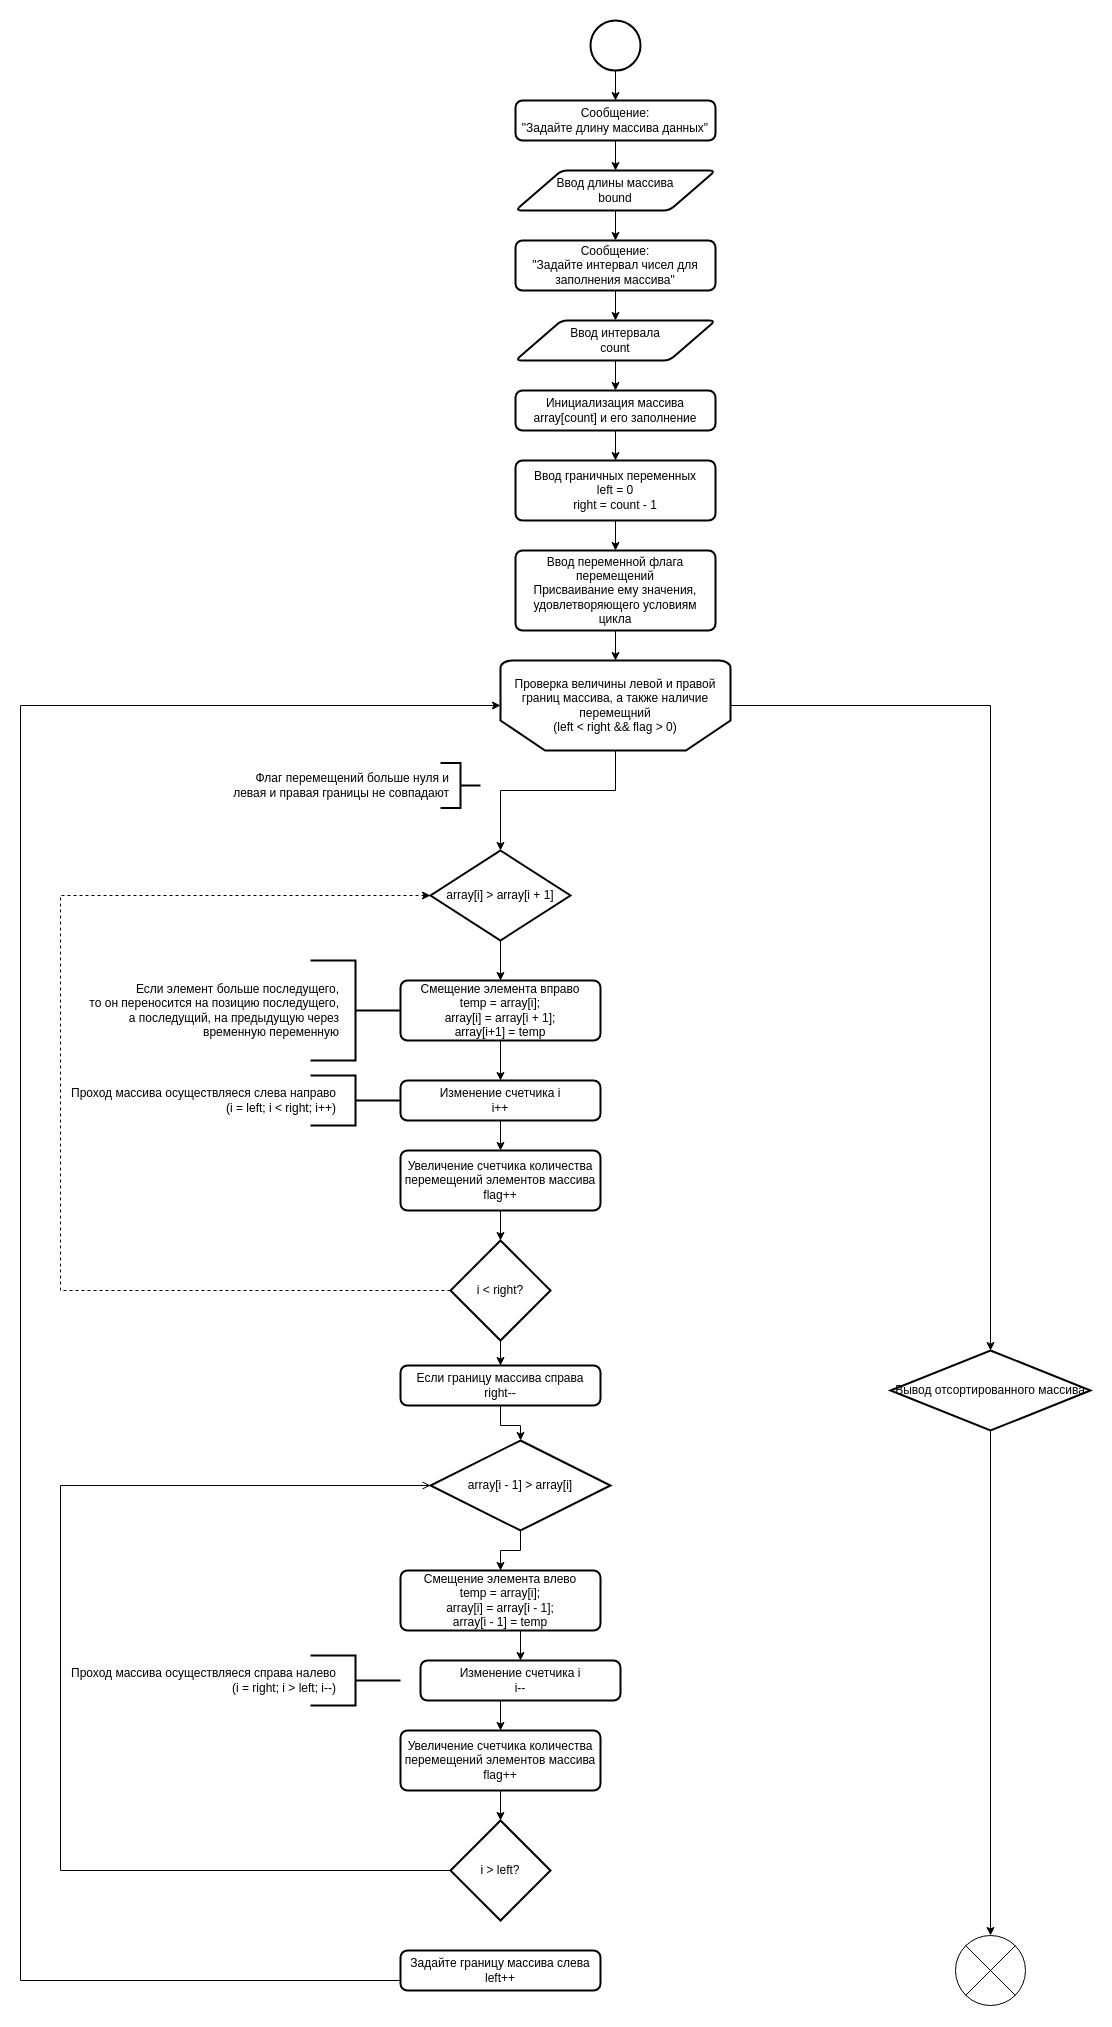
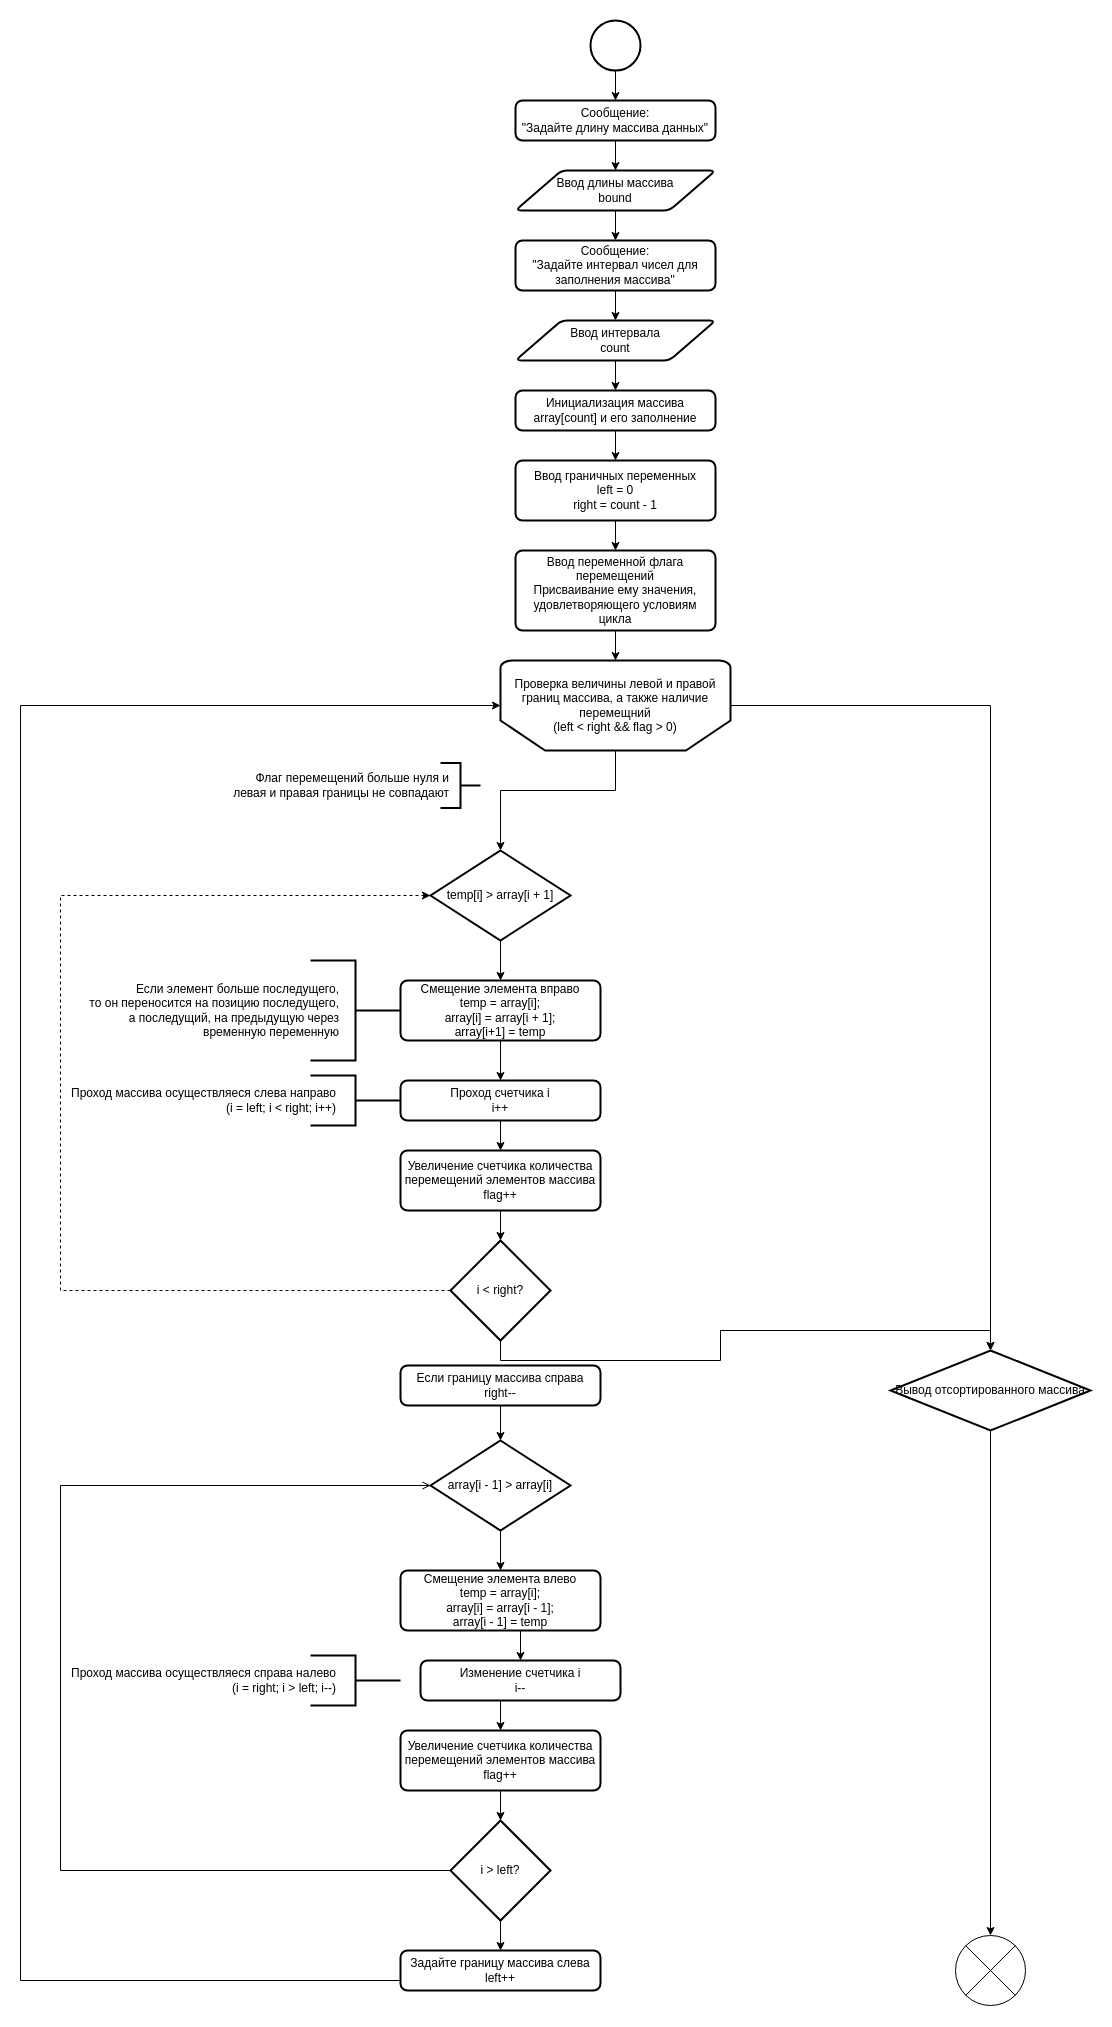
node "array[i] > array[i + 1]": label "array[i] > array[i + 1]" -> "temp[i] > array[i + 1]"
node "Изменение счетчика i i++": label "Изменение счетчика i i++" -> "Проход счетчика i i++"
edge "i < right?" -> "Если границу массива справа right--": now "i < right?" -> "Вывод отсортированного массива"
node "array[i - 1] > array[i]": size 180x90 -> 140x90
edge "i > left?" -> "Задайте границу массива слева left++": added
